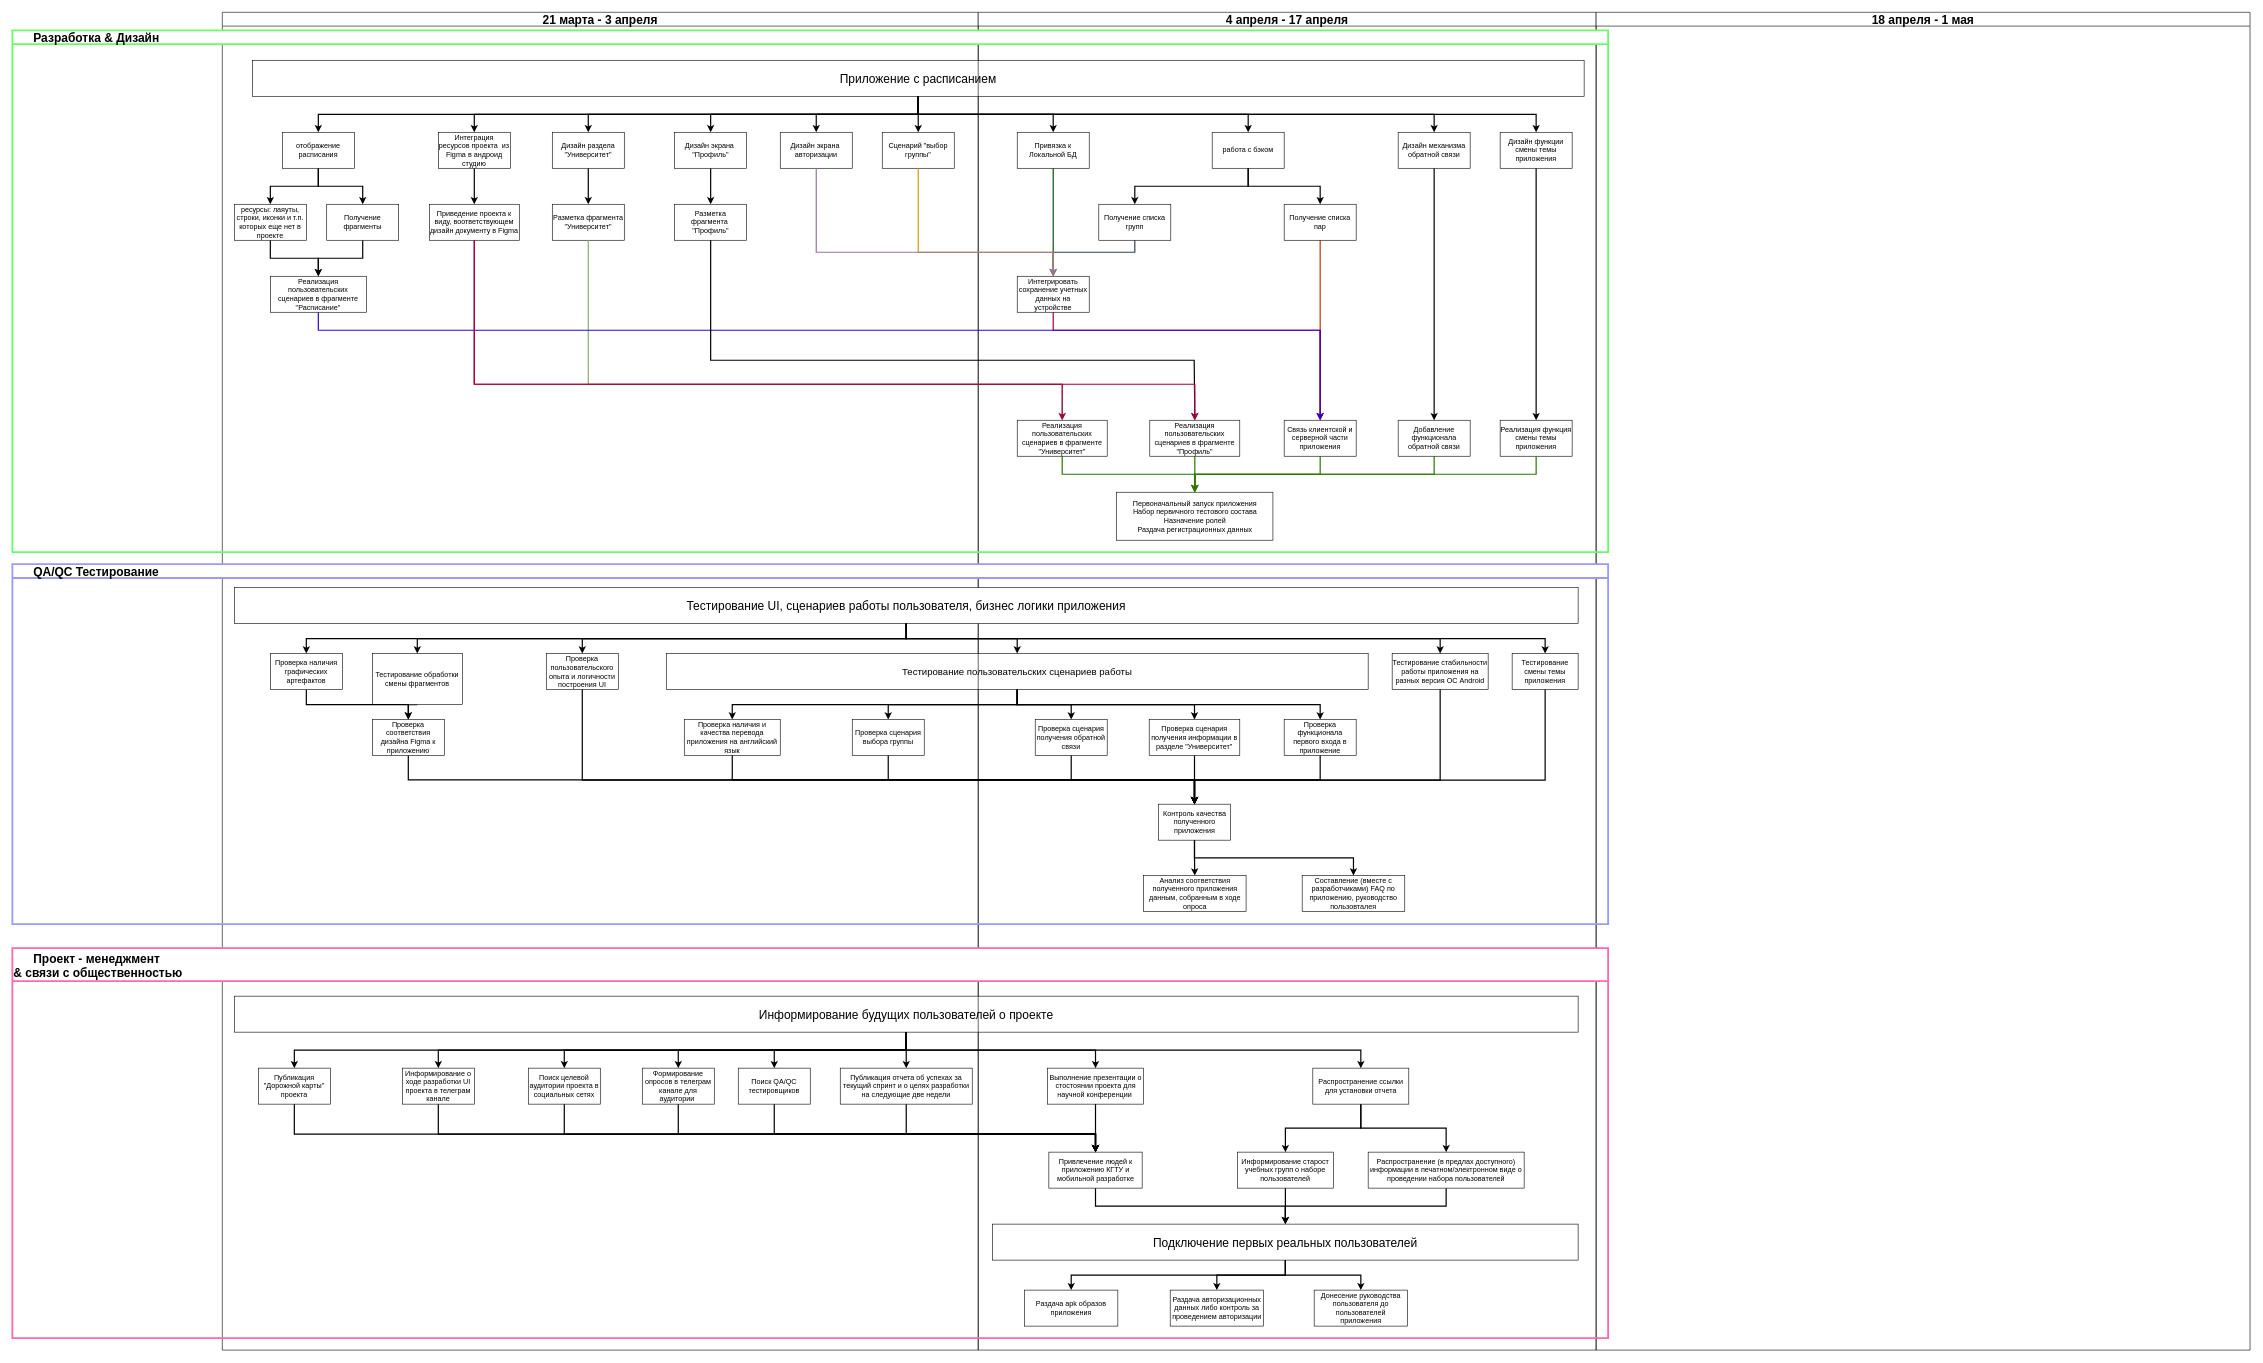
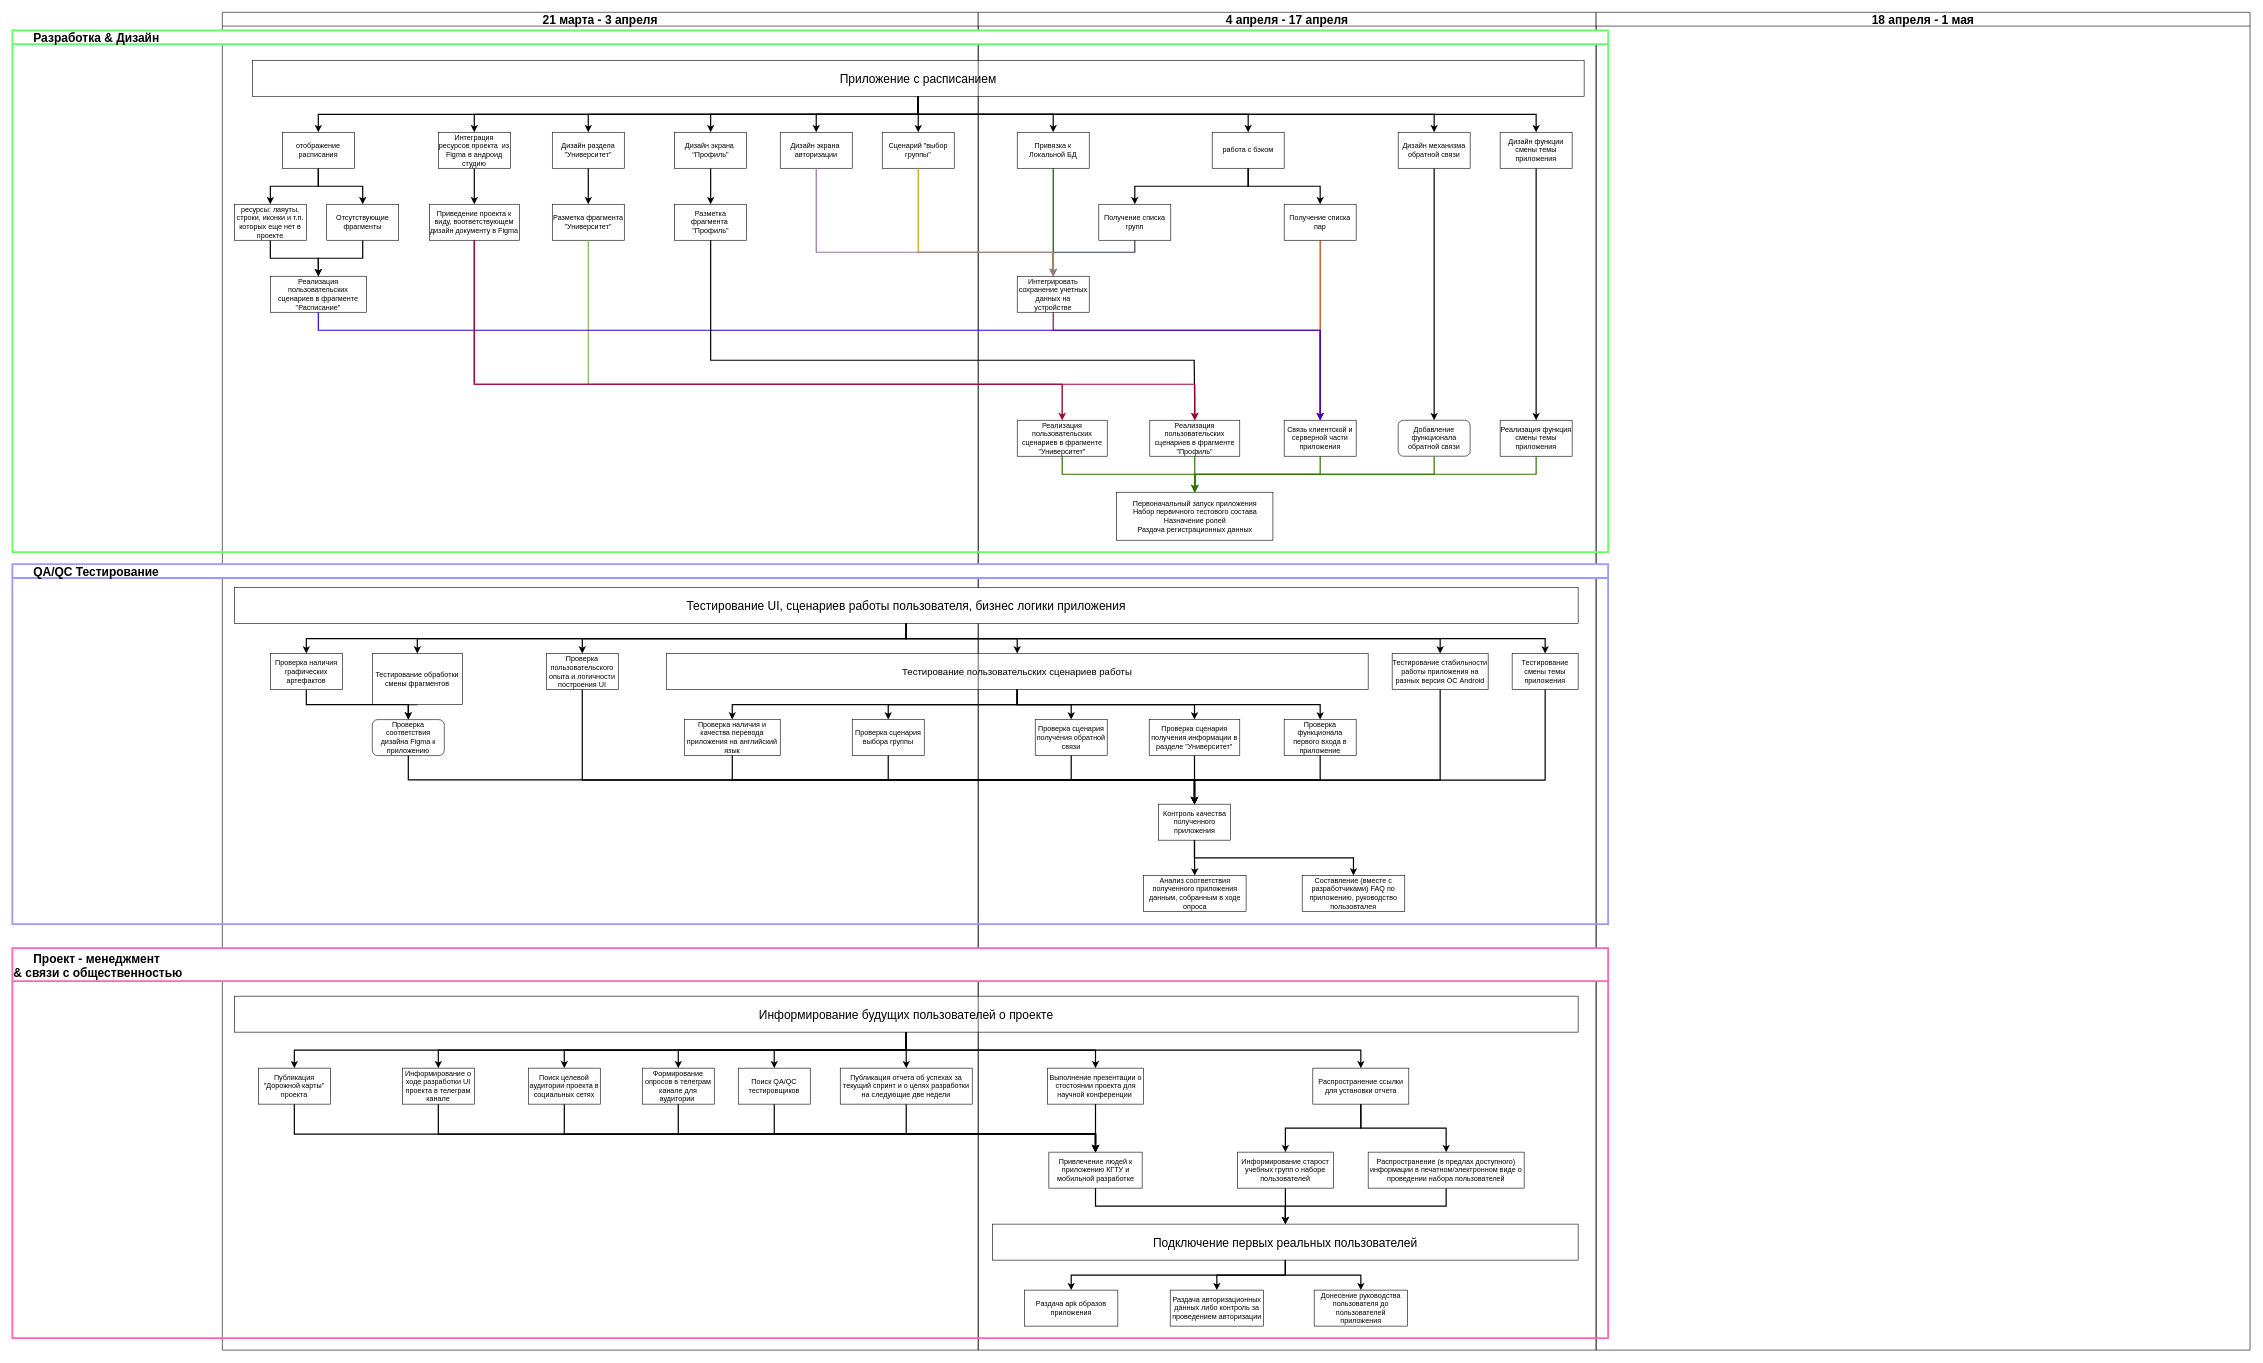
node "Получение фрагменты": label "Получение фрагменты" -> "Отсутствующие фрагменты"
node "Добавление функционала обратной связи": shape rectangle -> rounded rectangle
node "Проверка соответствия дизайна Figma к приложению": shape rectangle -> rounded rectangle
